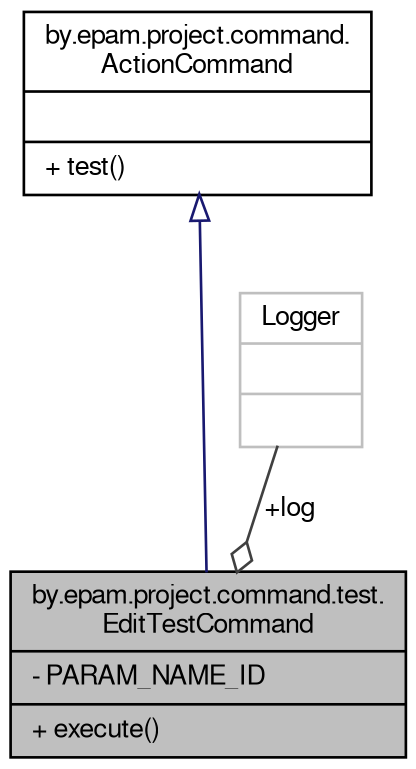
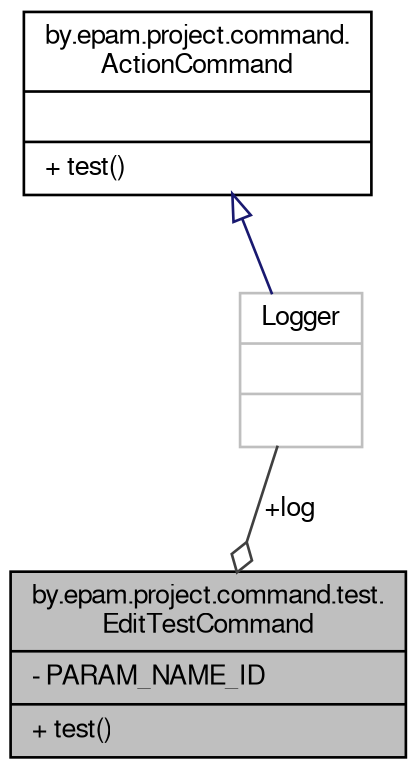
edge "by.epam.project.command.test." -> "by.epam.project.command.": now "Logger" -> "by.epam.project.command."
node "by.epam.project.command.test.": text "+ execute()" -> "+ test()"
